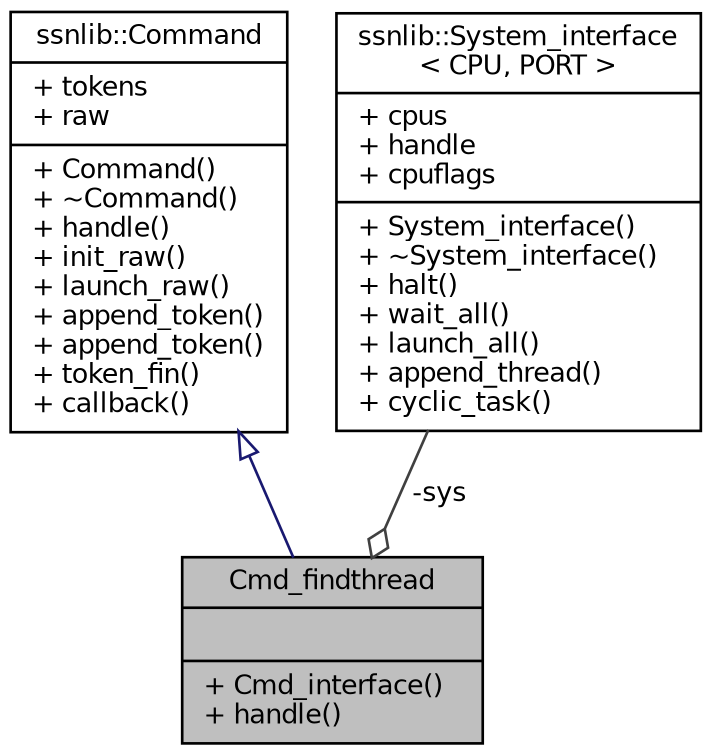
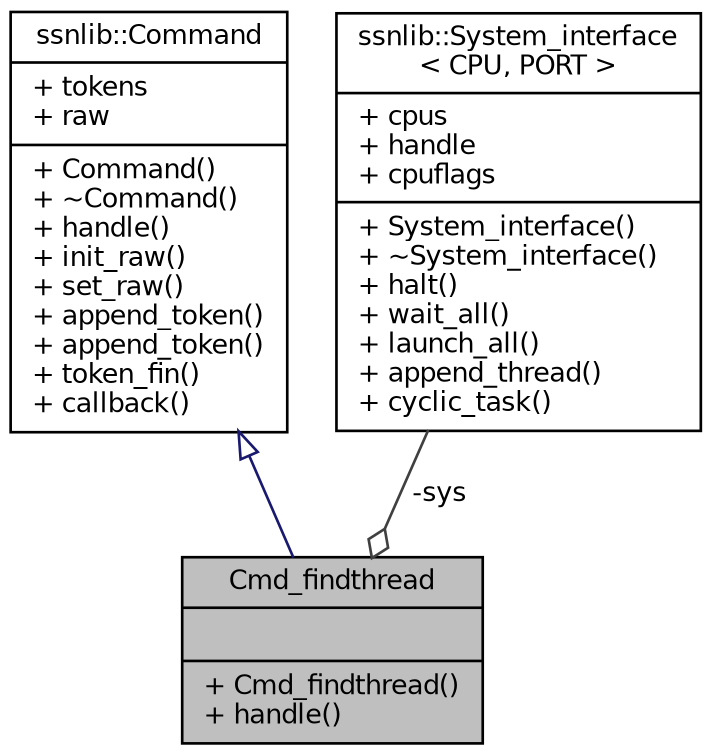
node "ssnlib::Command": text "+ launch_raw()" -> "+ set_raw()"
node "Cmd_findthread": text "+ Cmd_interface()" -> "+ Cmd_findthread()"
